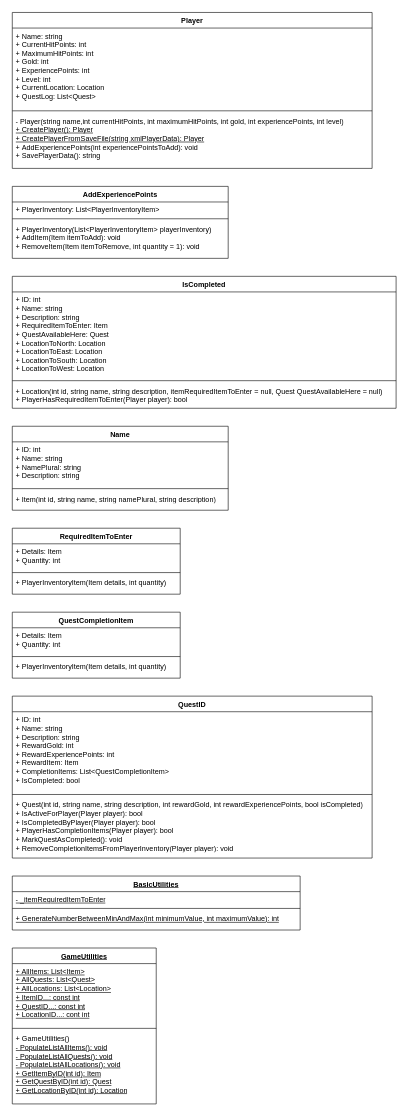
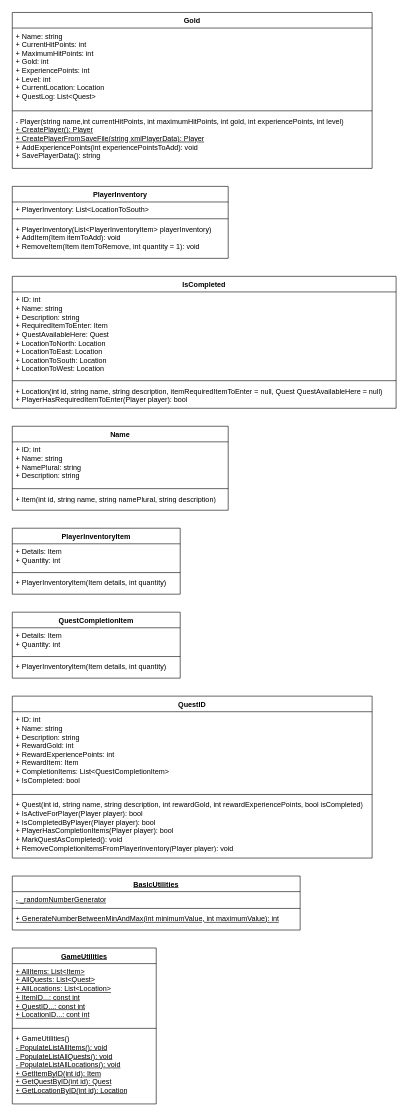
node "Player": label "Player" -> "Gold"
node "AddExperiencePoints": label "AddExperiencePoints" -> "PlayerInventory"
node "+ PlayerInventory: List<PlayerInventoryItem>": label "+ PlayerInventory: List<PlayerInventoryItem>" -> "+ PlayerInventory: List<LocationToSouth>"
node "RequiredItemToEnter": label "RequiredItemToEnter" -> "PlayerInventoryItem"
node "- _itemRequiredItemToEnter": label "- _itemRequiredItemToEnter" -> "- _randomNumberGenerator"
